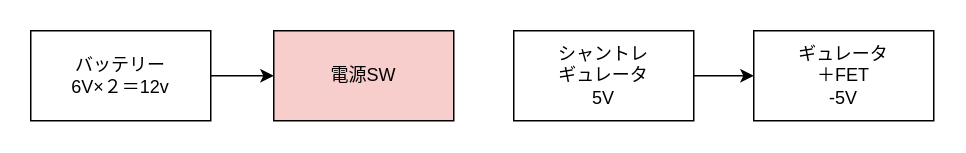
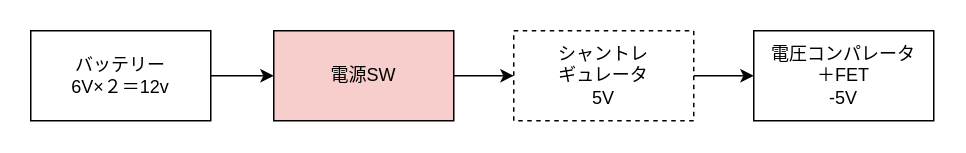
edge "電源SW" -> "シャントレ ギュレータ 5V": added
node "シャントレ ギュレータ 5V": style solid -> dashed
node "ギュレータ ＋FET -5V": label "ギュレータ ＋FET -5V" -> "電圧コンパレータ ＋FET -5V"
